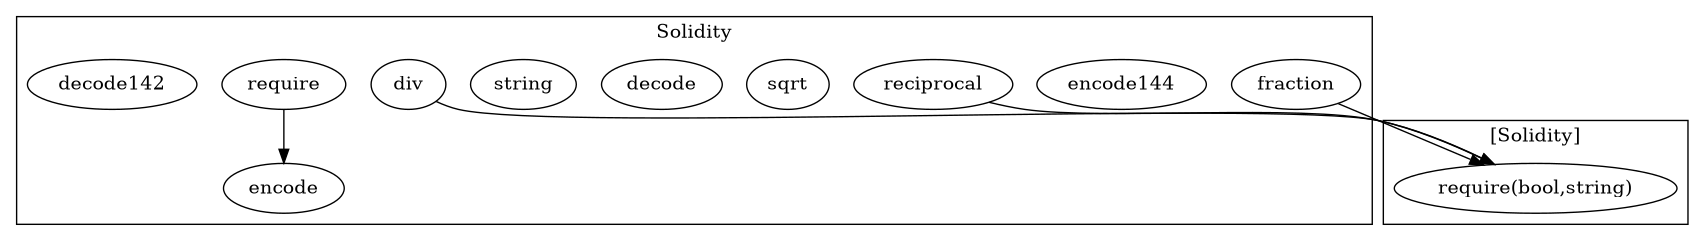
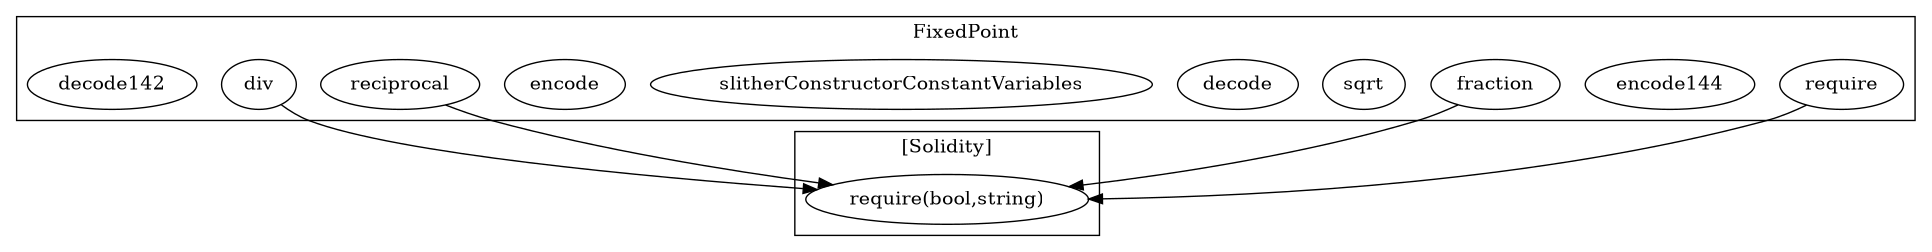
cluster "Solidity": label "Solidity" -> "FixedPoint"
node "string": label "string" -> "slitherConstructorConstantVariables"
edge "require" -> "encode": now "require" -> "require(bool,string)"
